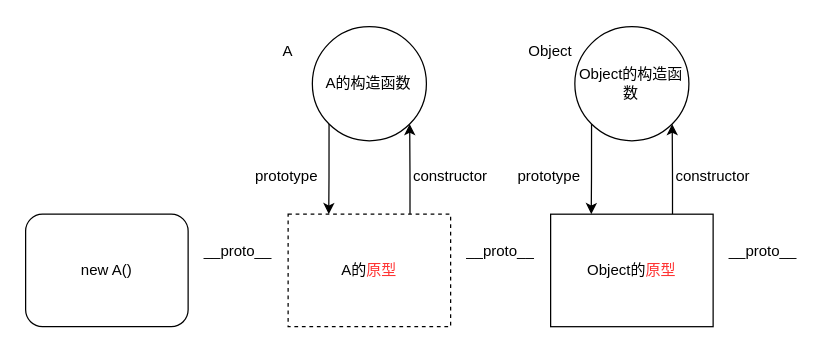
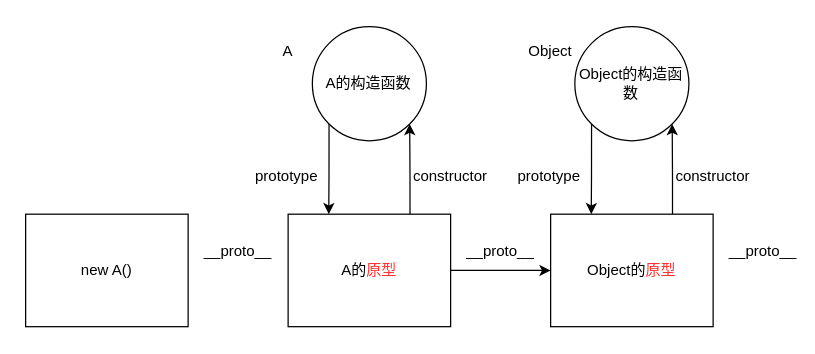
node "new A()": shape rounded rectangle -> rectangle
node "A的原型": style dashed -> solid
edge "A的原型" -> "Object的原型": added
